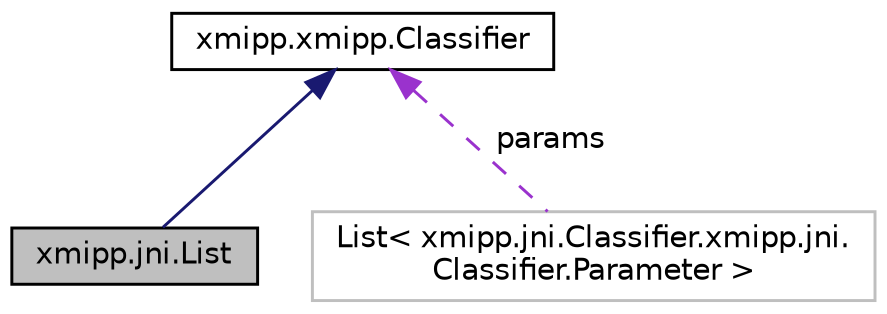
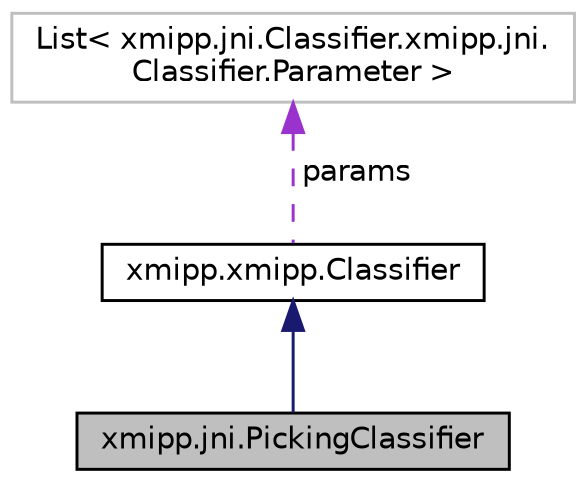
edge "List< xmipp.jni.Classifier.xmipp.jni. Classifier.Parameter >" -> "xmipp.xmipp.Classifier": reversed
node "xmipp.jni.List": label "xmipp.jni.List" -> "xmipp.jni.PickingClassifier"
